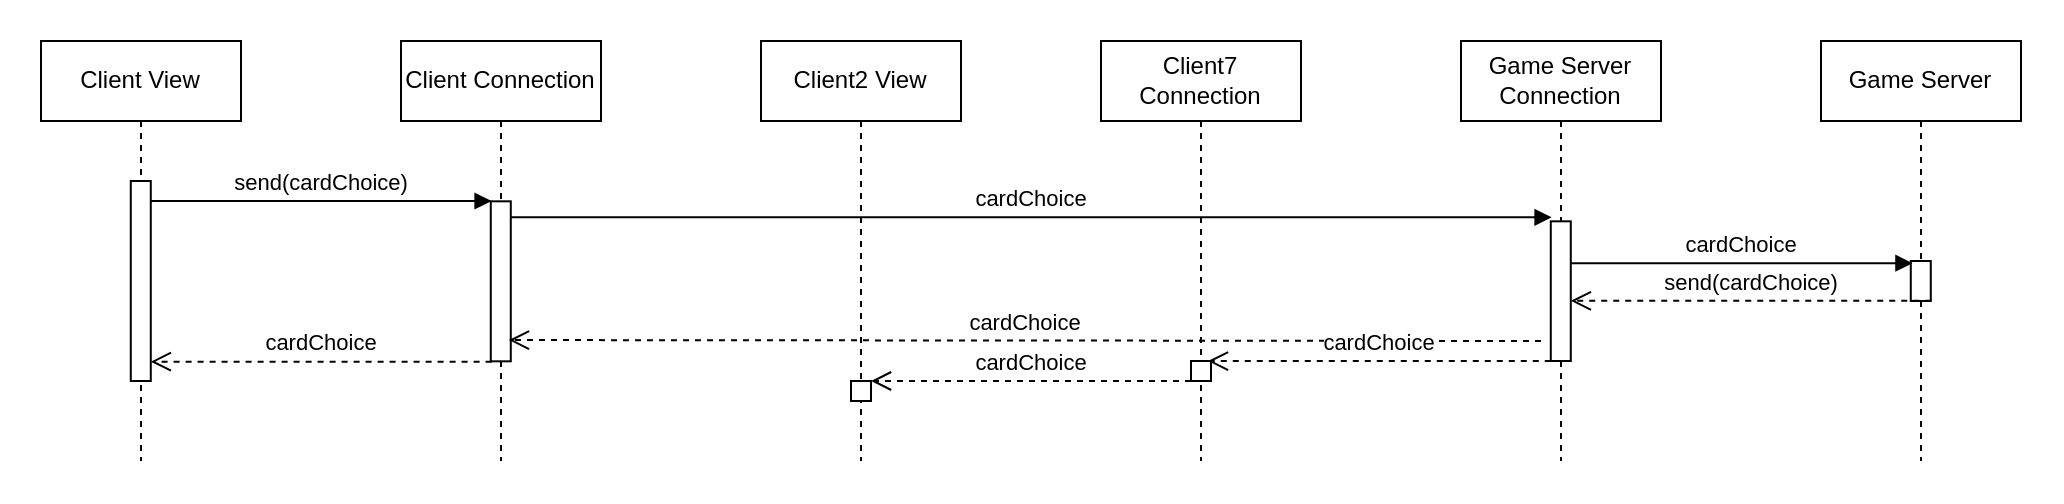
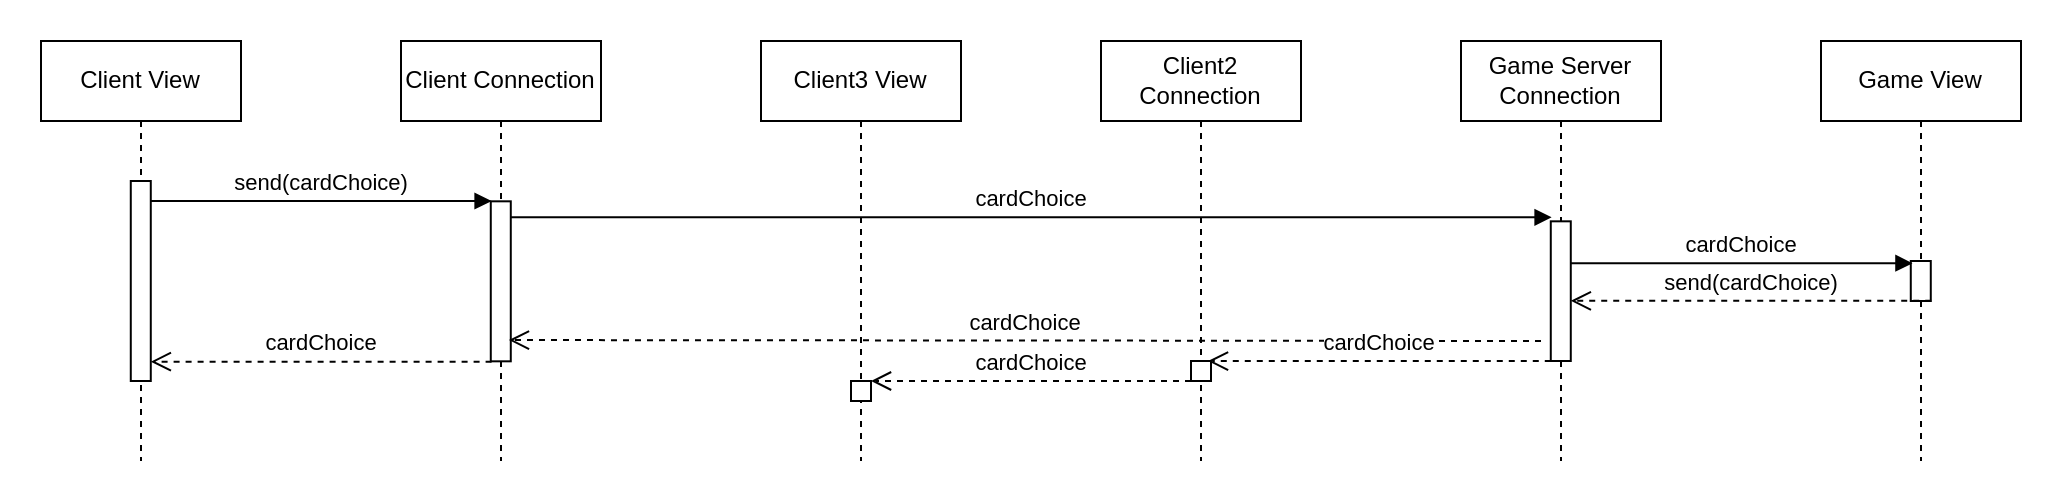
node "Client2 View": label "Client2 View" -> "Client3 View"
node "Client7 Connection": label "Client7 Connection" -> "Client2 Connection"
node "Game Server": label "Game Server" -> "Game View"
